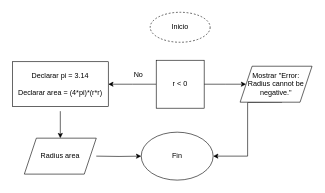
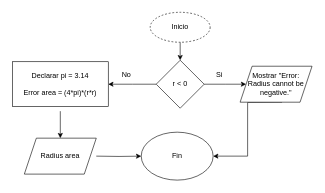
edge "Inicio" -> "r < 0": added
node "No": moved (138, 75) -> (126, 75)
node "Si": added
node "Declarar pi = 3.14 Declarar area = (4*pi)*(r*r)": label "Declarar pi = 3.14 Declarar area = (4*pi)*(r*r)" -> "Declarar pi = 3.14 Error area = (4*pi)*(r*r)"
node "r < 0": shape rectangle -> diamond
